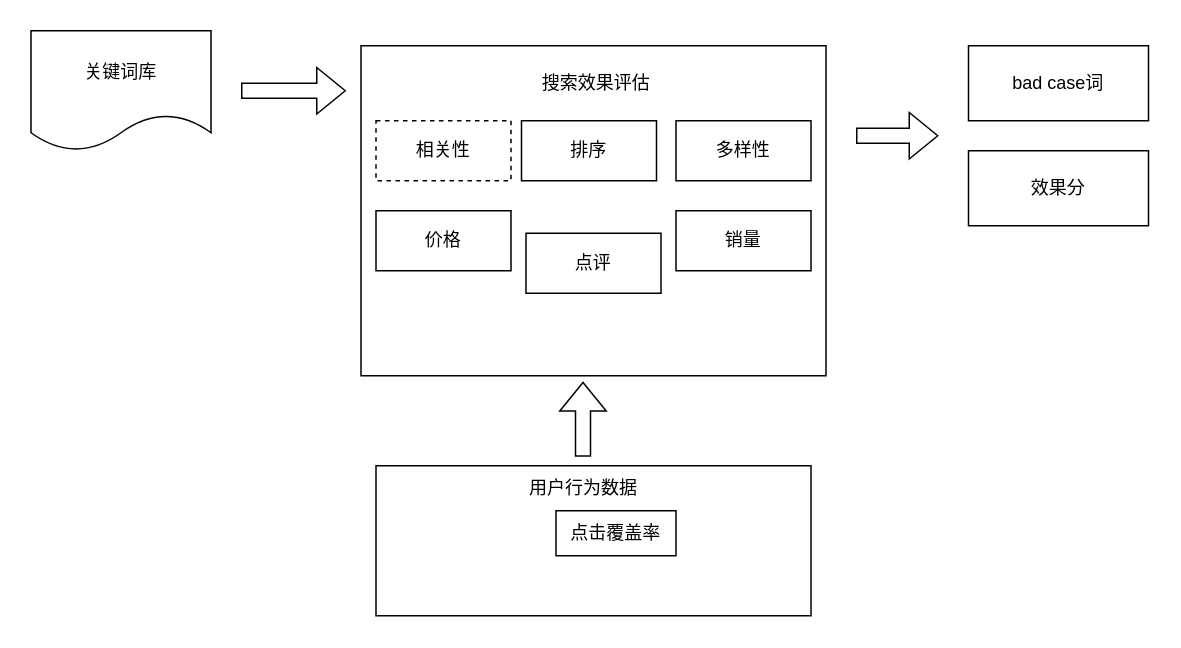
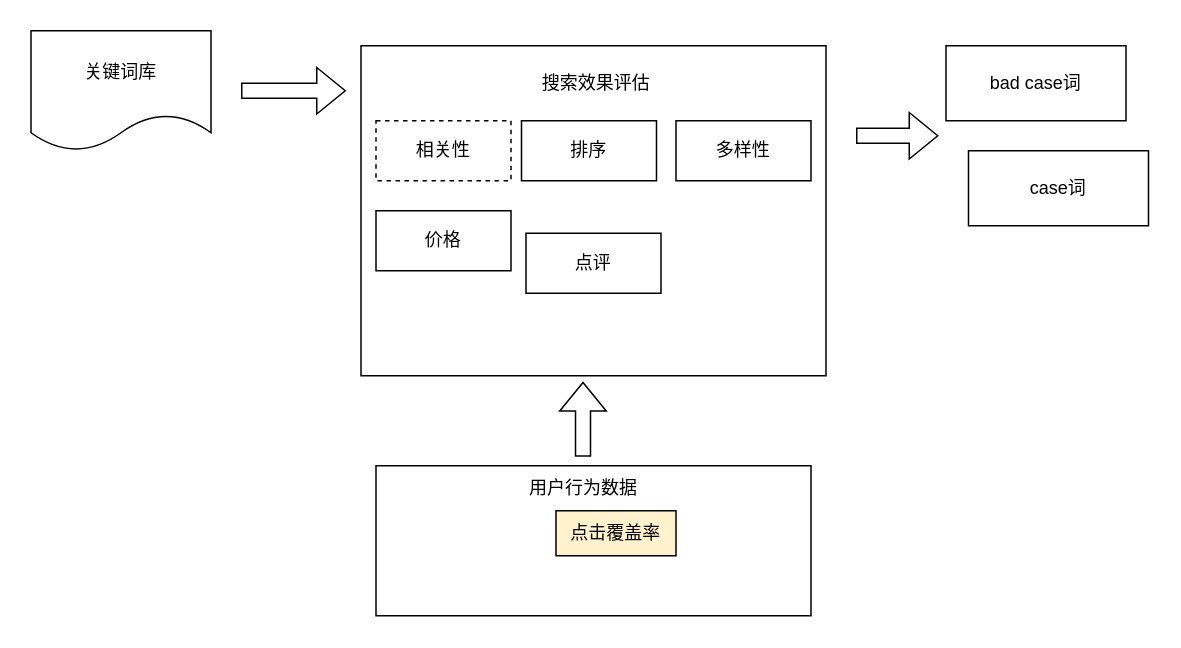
node "bad case词": moved (1058, 83) -> (1036, 83)
node "效果分": label "效果分" -> "case词"
node "销量": removed
node "点击覆盖率": fillcolor #ffffff -> #fff2cc
